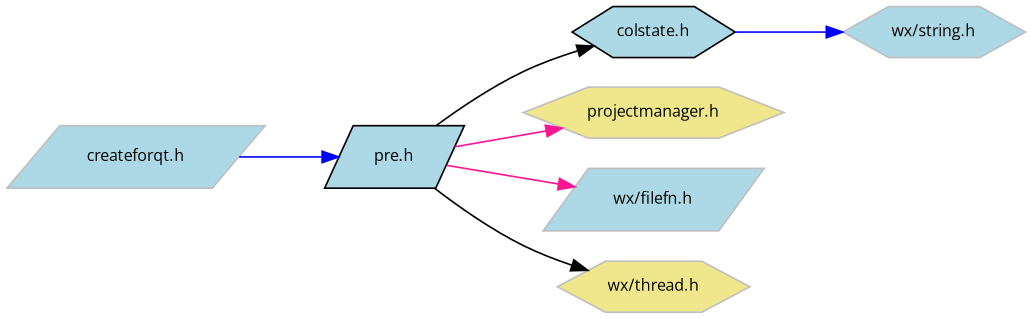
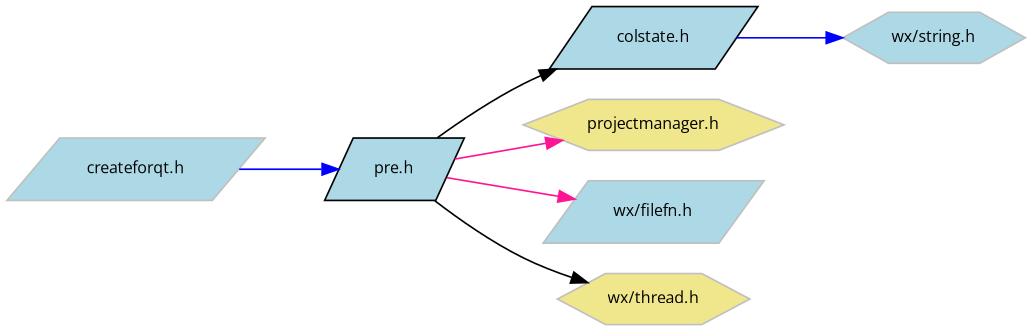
node "colstate.h": shape hexagon -> parallelogram
